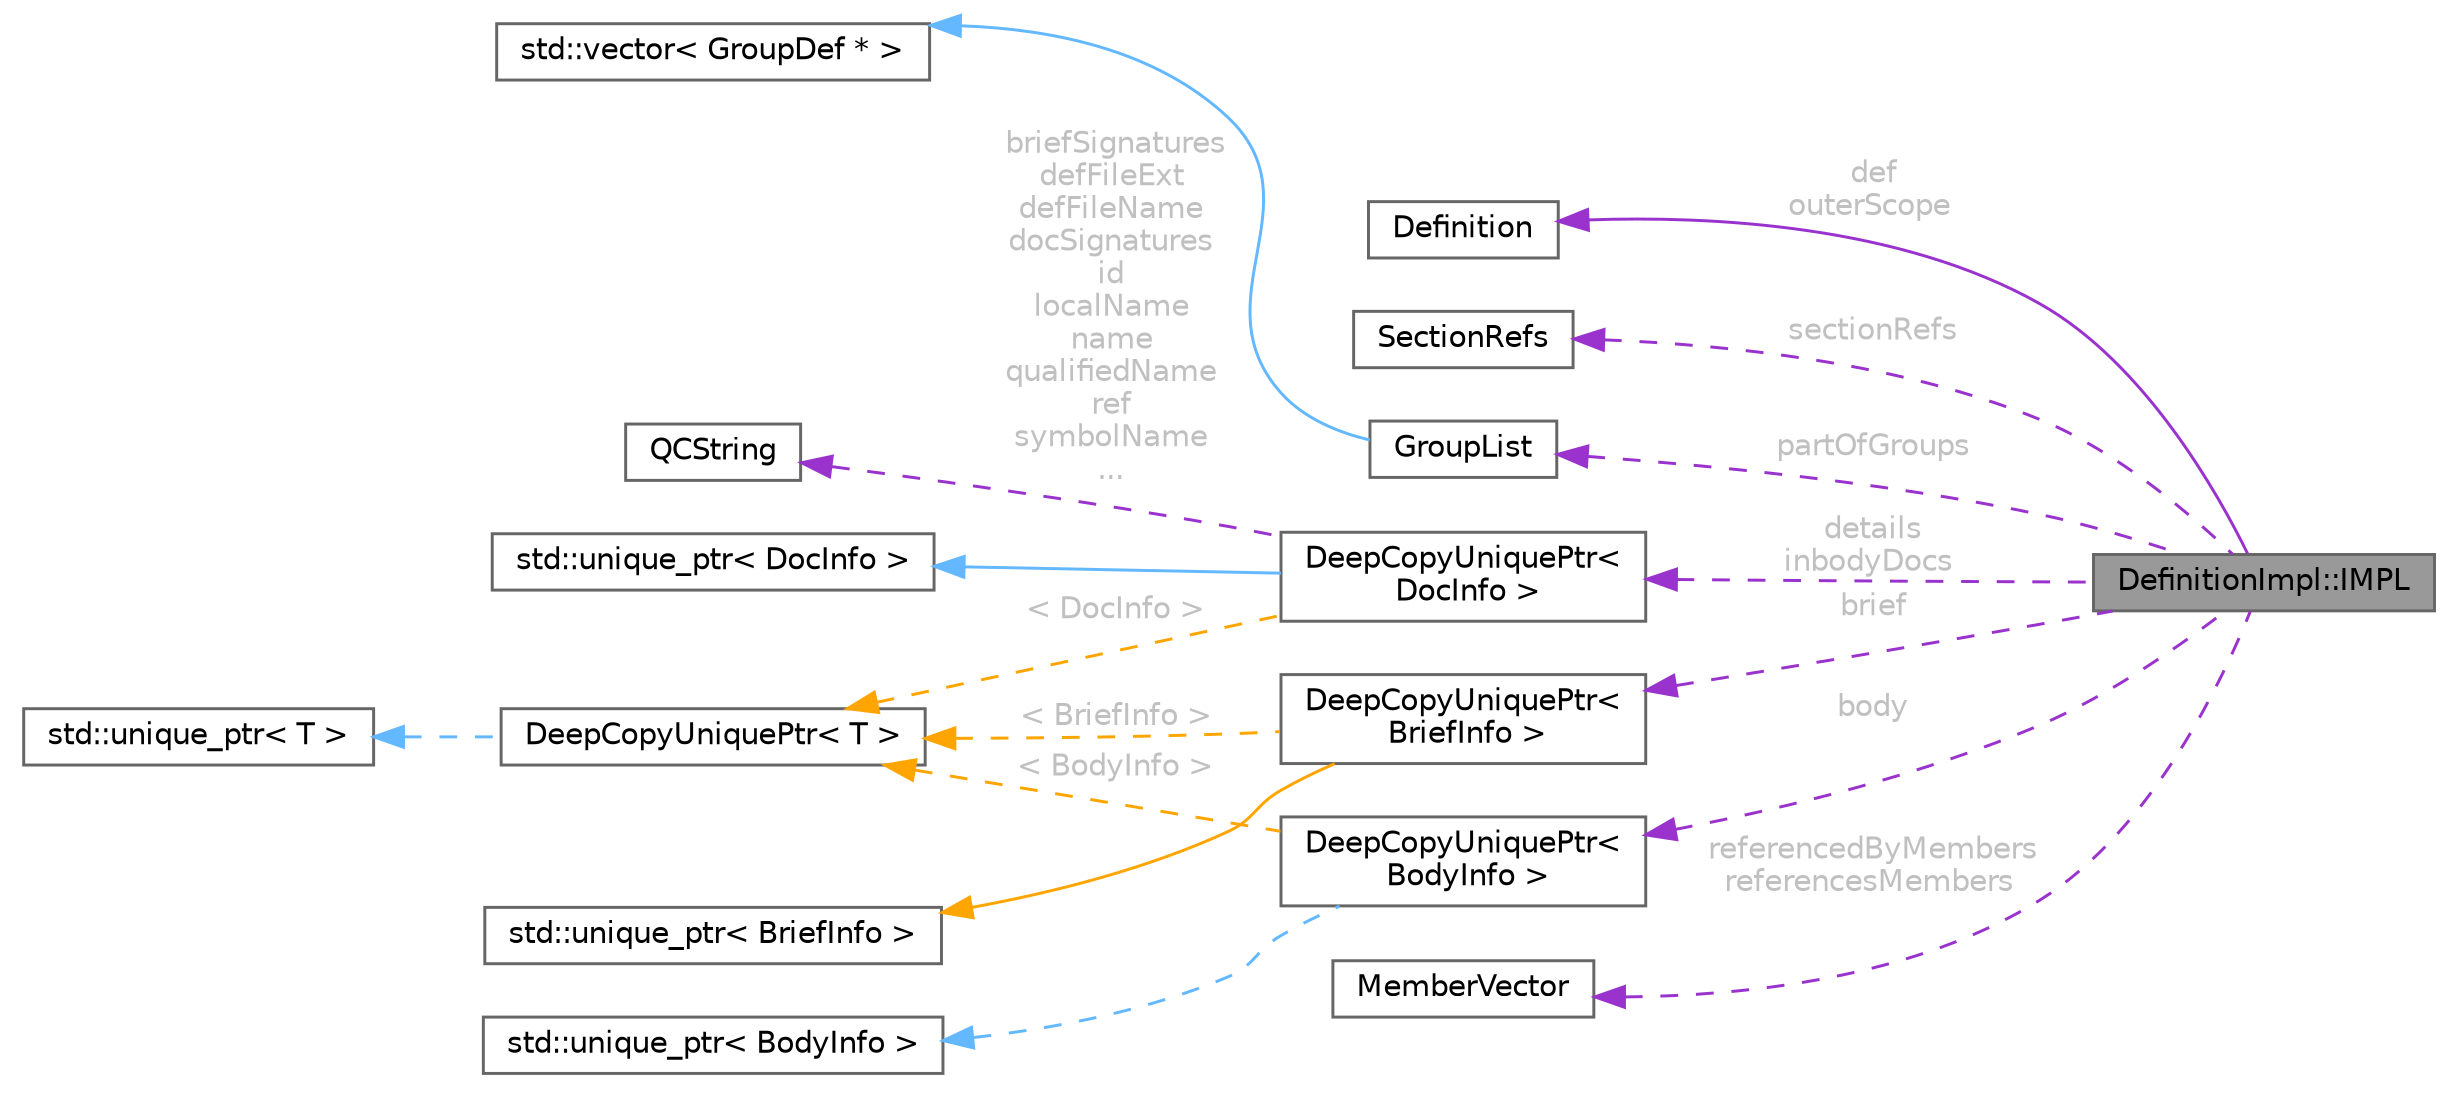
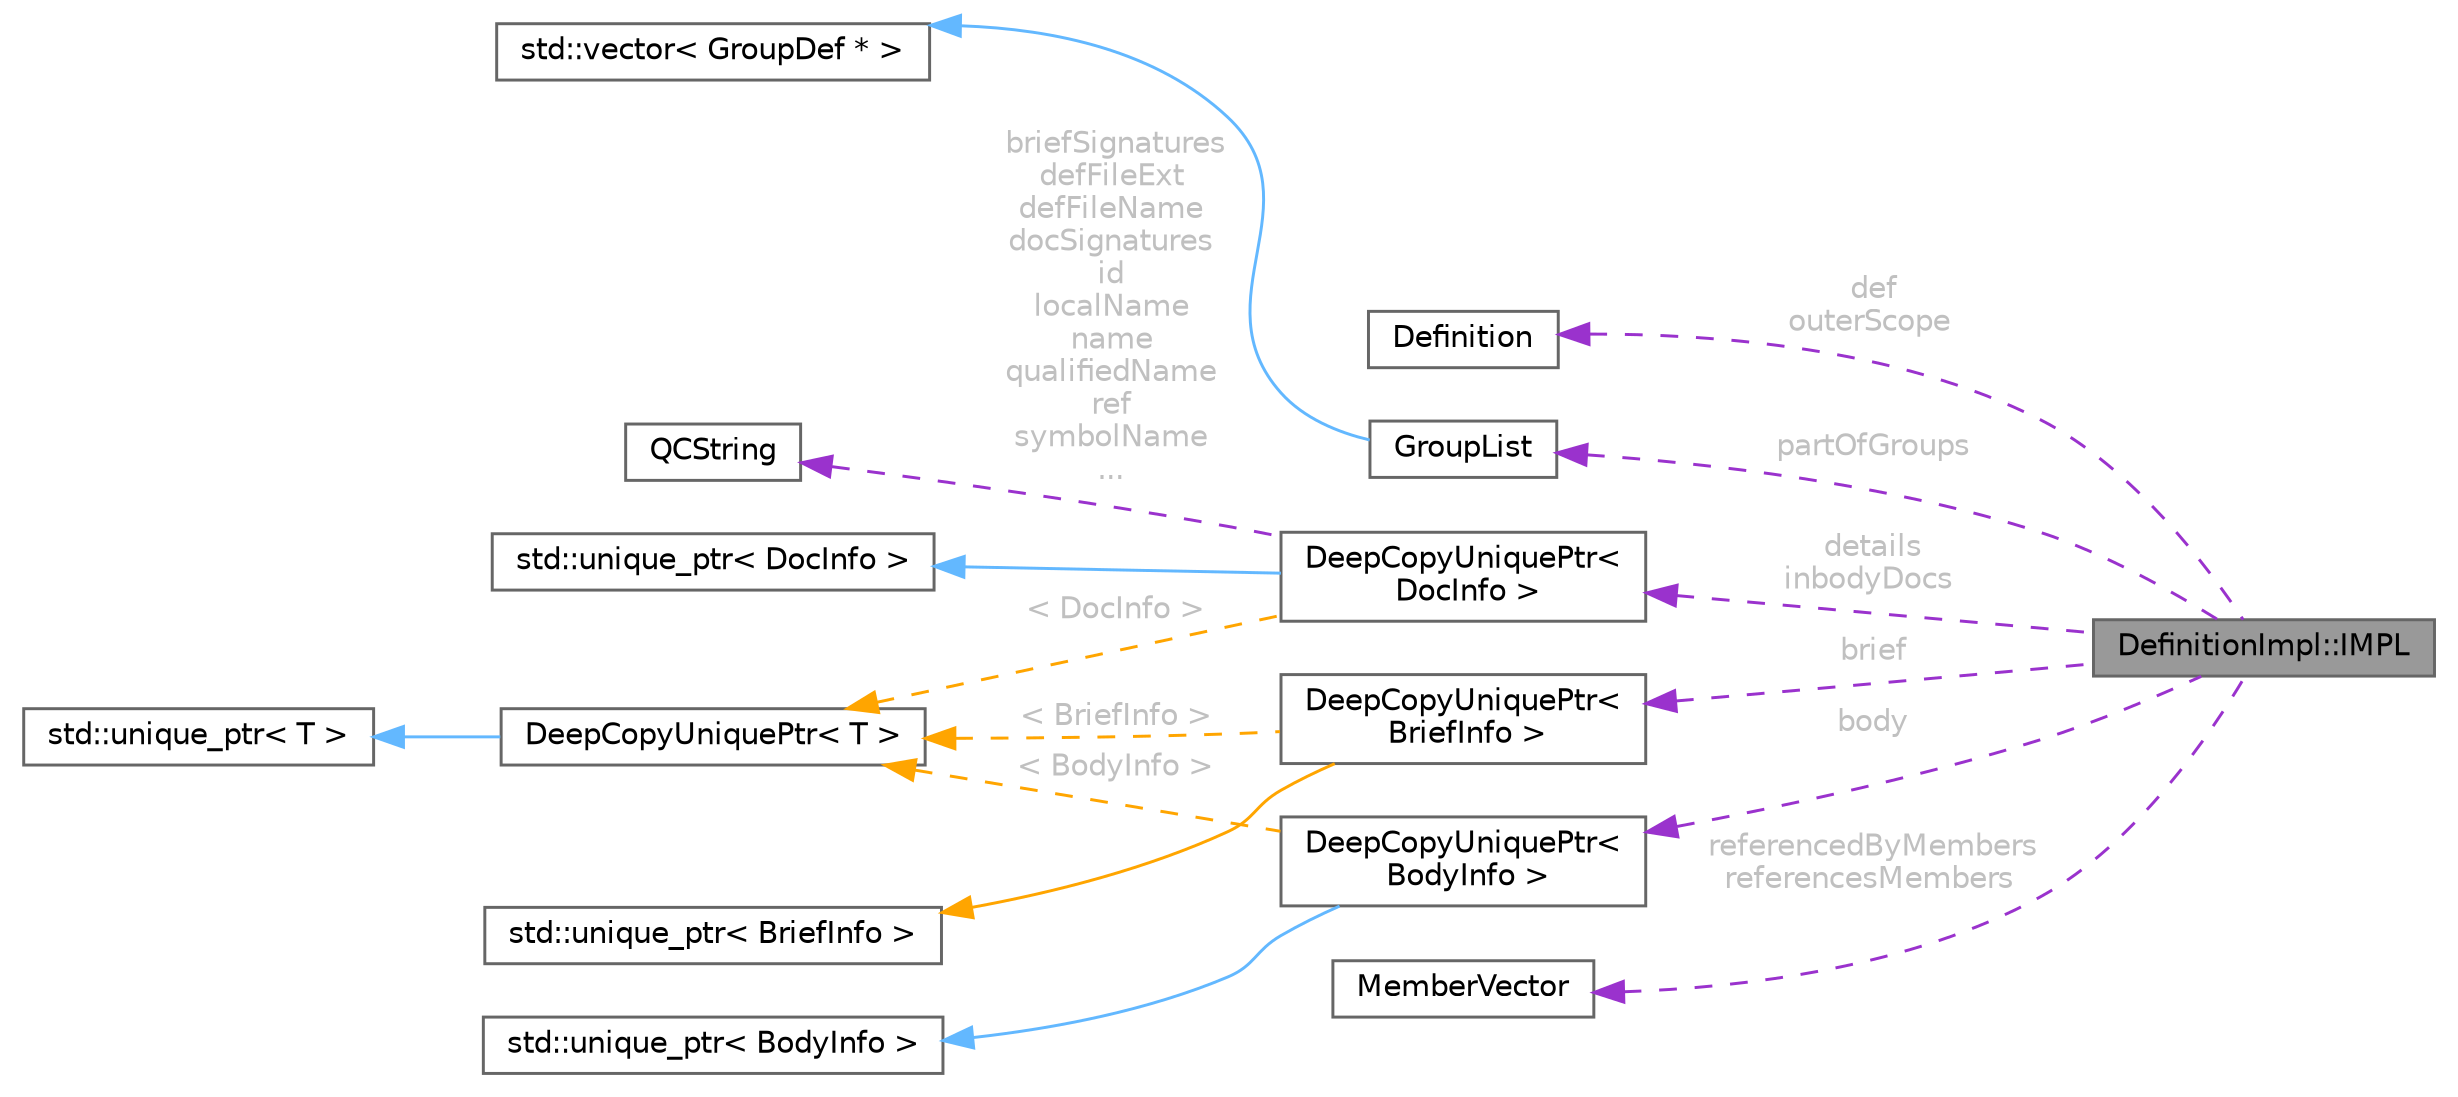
edge "DefinitionImpl::IMPL" -> "Definition": style solid -> dashed
node "SectionRefs": removed
edge "DeepCopyUniquePtr< T >" -> "std::unique_ptr< T >": style dashed -> solid
edge "DeepCopyUniquePtr< BodyInfo >" -> "std::unique_ptr< BodyInfo >": style dashed -> solid
